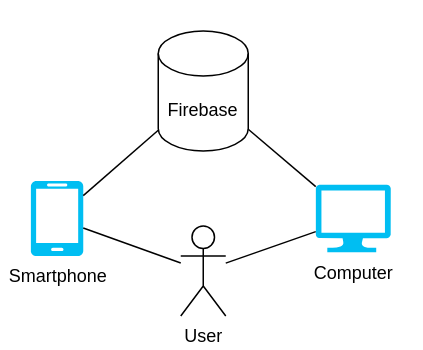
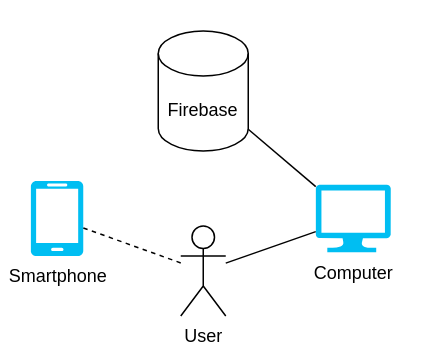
edge "Firebase" -- "Smartphone": removed
edge "Smartphone" -- "User": style solid -> dashed
